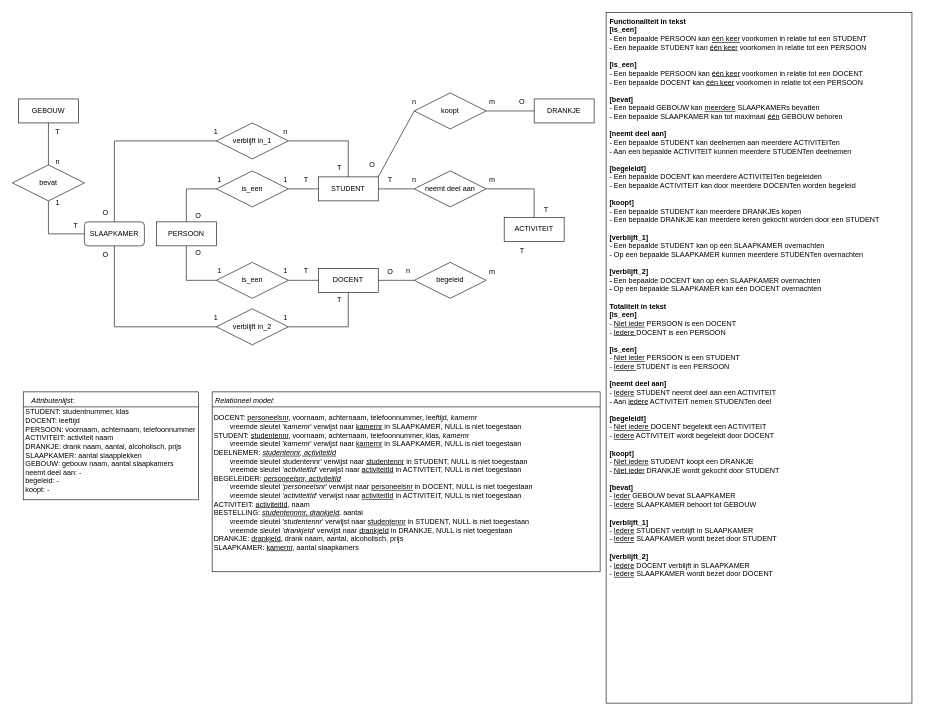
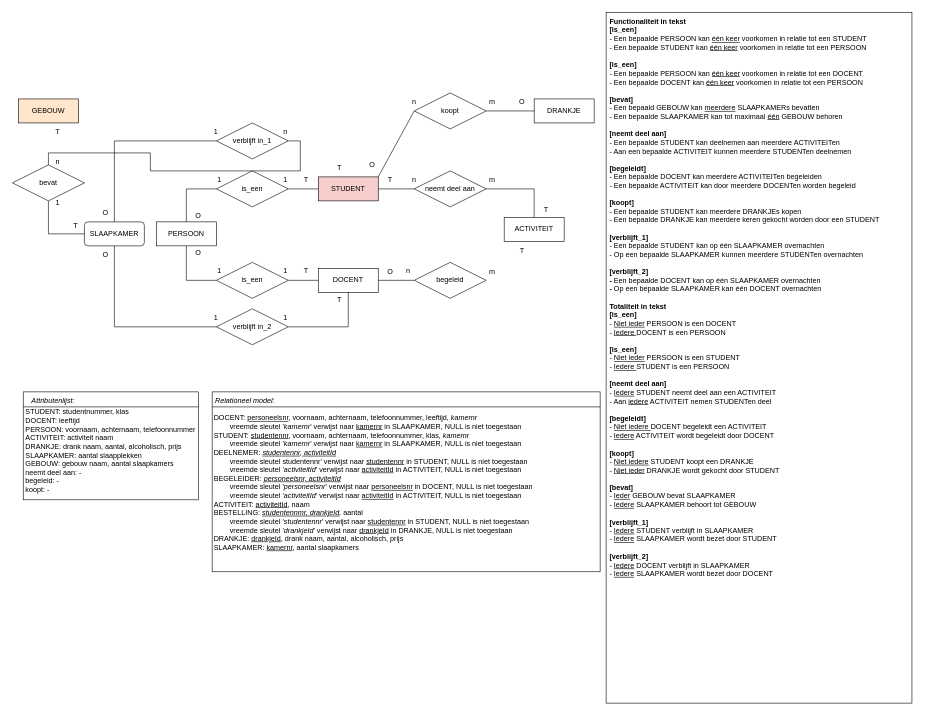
node "GEBOUW": fillcolor #ffffff -> #ffe6cc
edge "GEBOUW" -- "bevat": removed
edge "verblijft in_1" -- "STUDENT": now "verblijft in_1" -- "bevat"
node "STUDENT": fillcolor #ffffff -> #f8cecc
